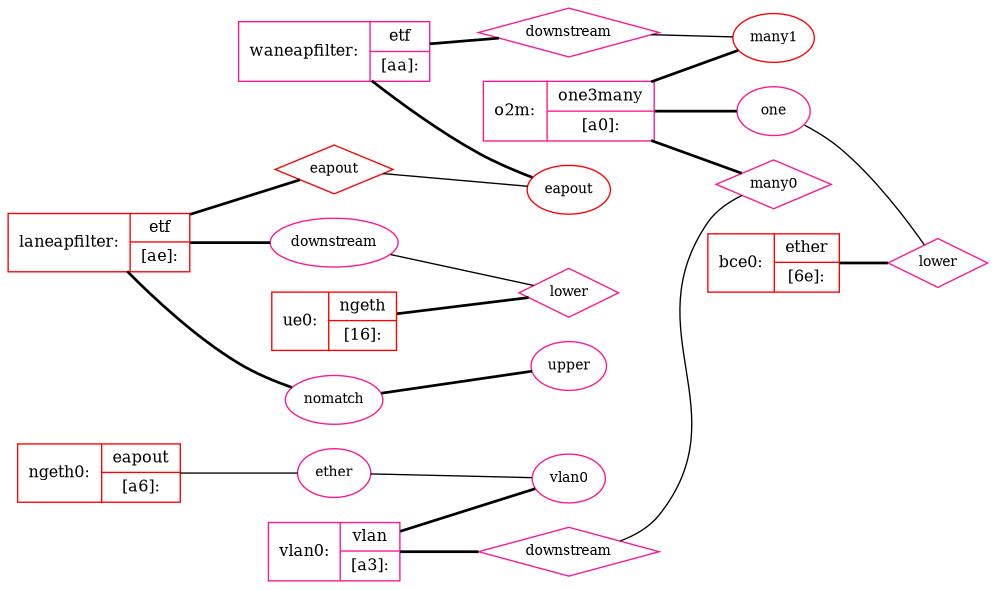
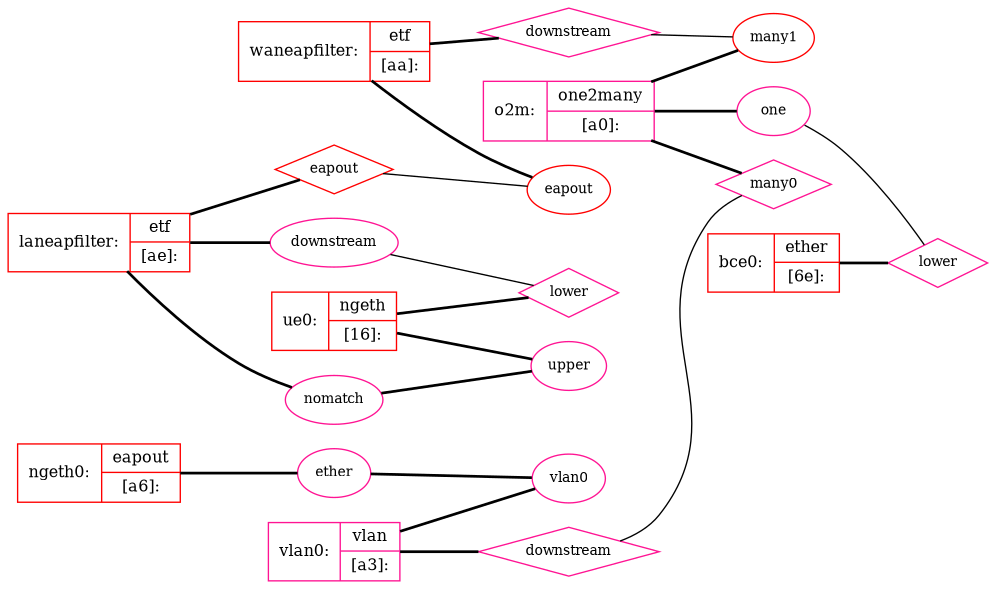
node "waneapfilter:": color deeppink -> red
node "o2m:": text "one3many" -> "one2many"
edge "ue0:" -- "upper": added
edge "ngeth0:" -- "ether": style solid -> bold
edge "ether" -- "vlan0": style solid -> bold
